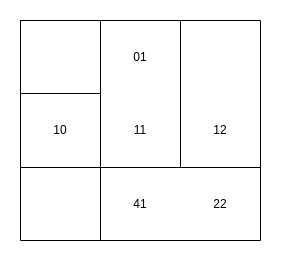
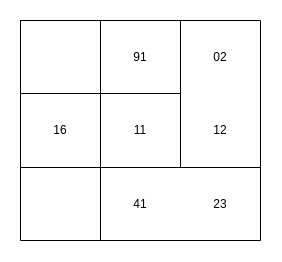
node "02": added
node "01": label "01" -> "91"
node "10": label "10" -> "16"
node "22": label "22" -> "23"
